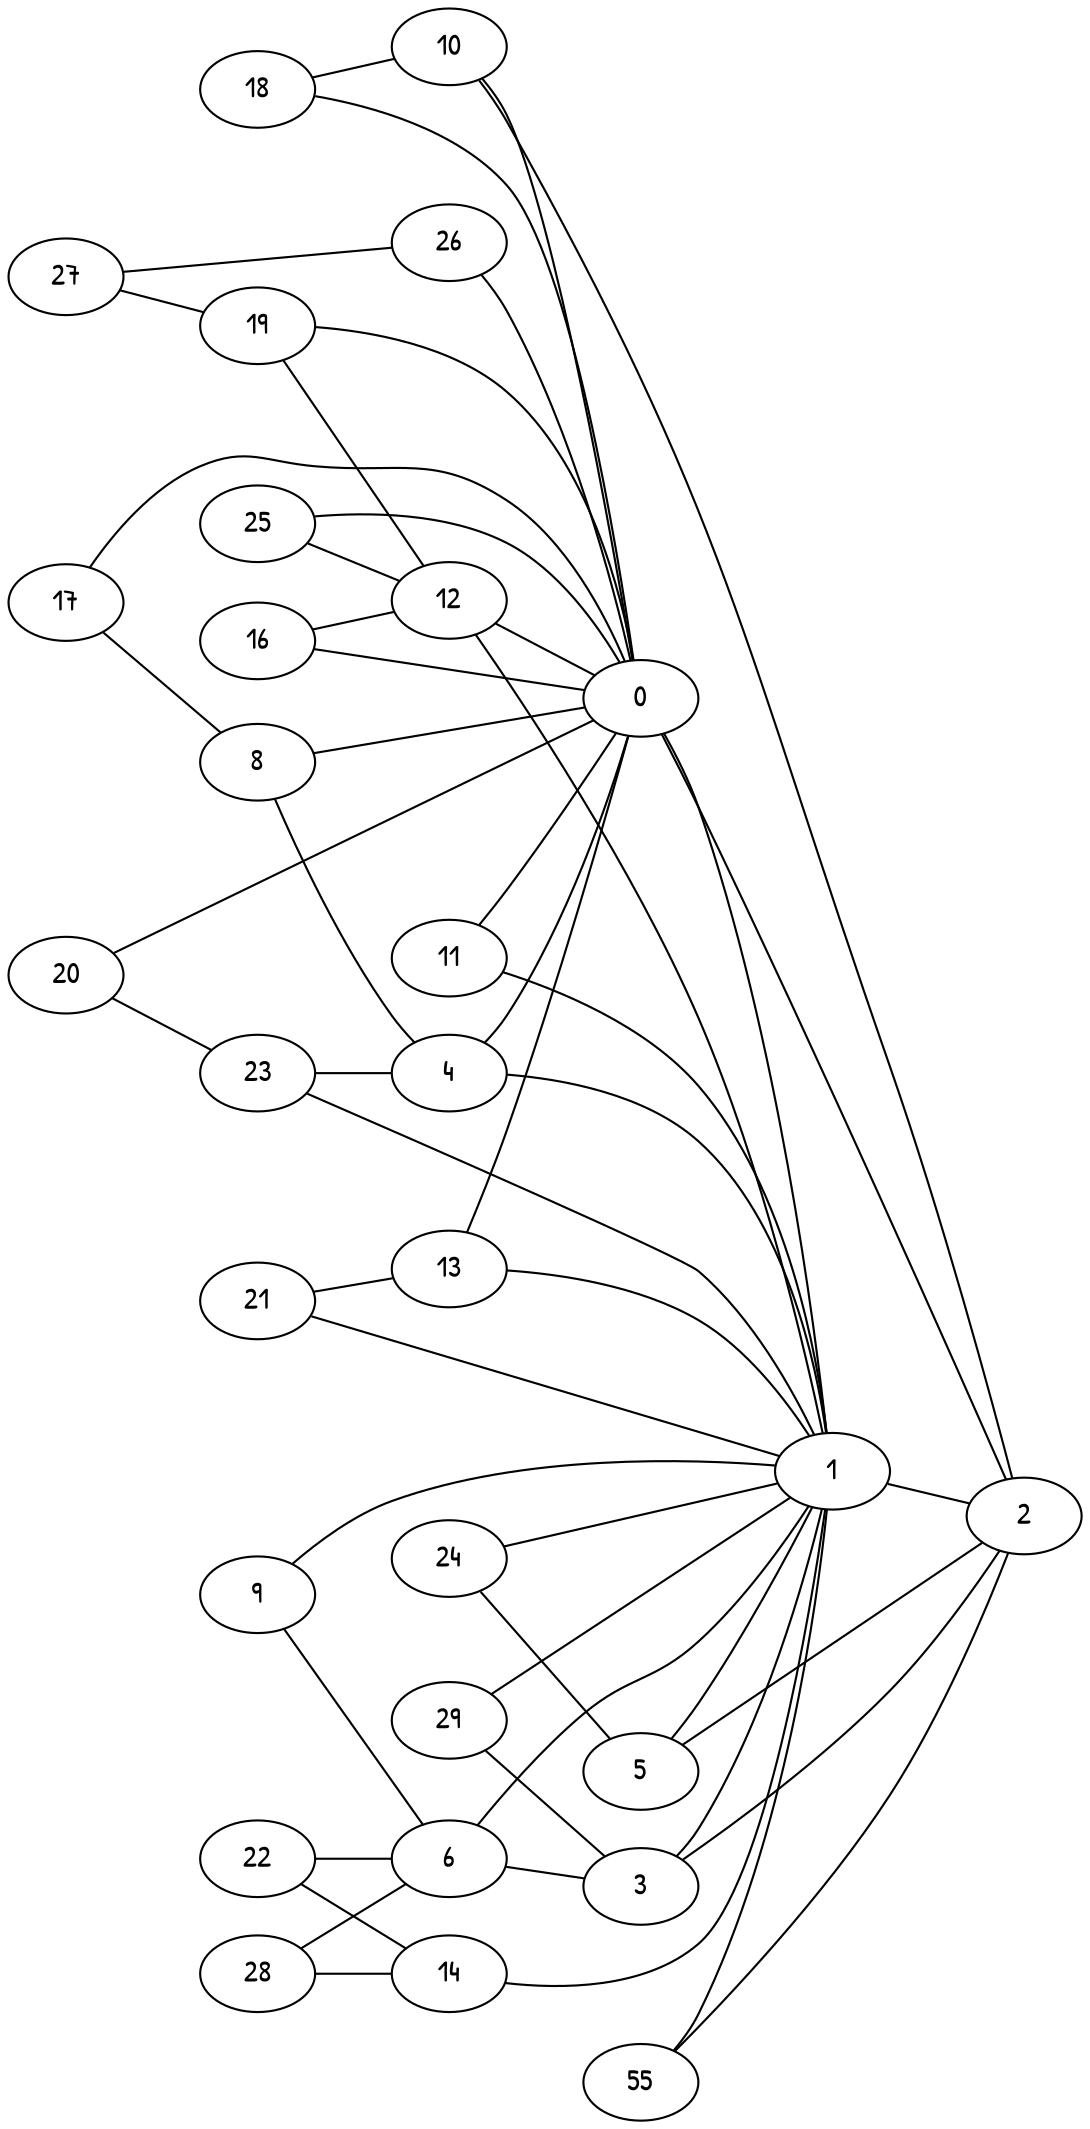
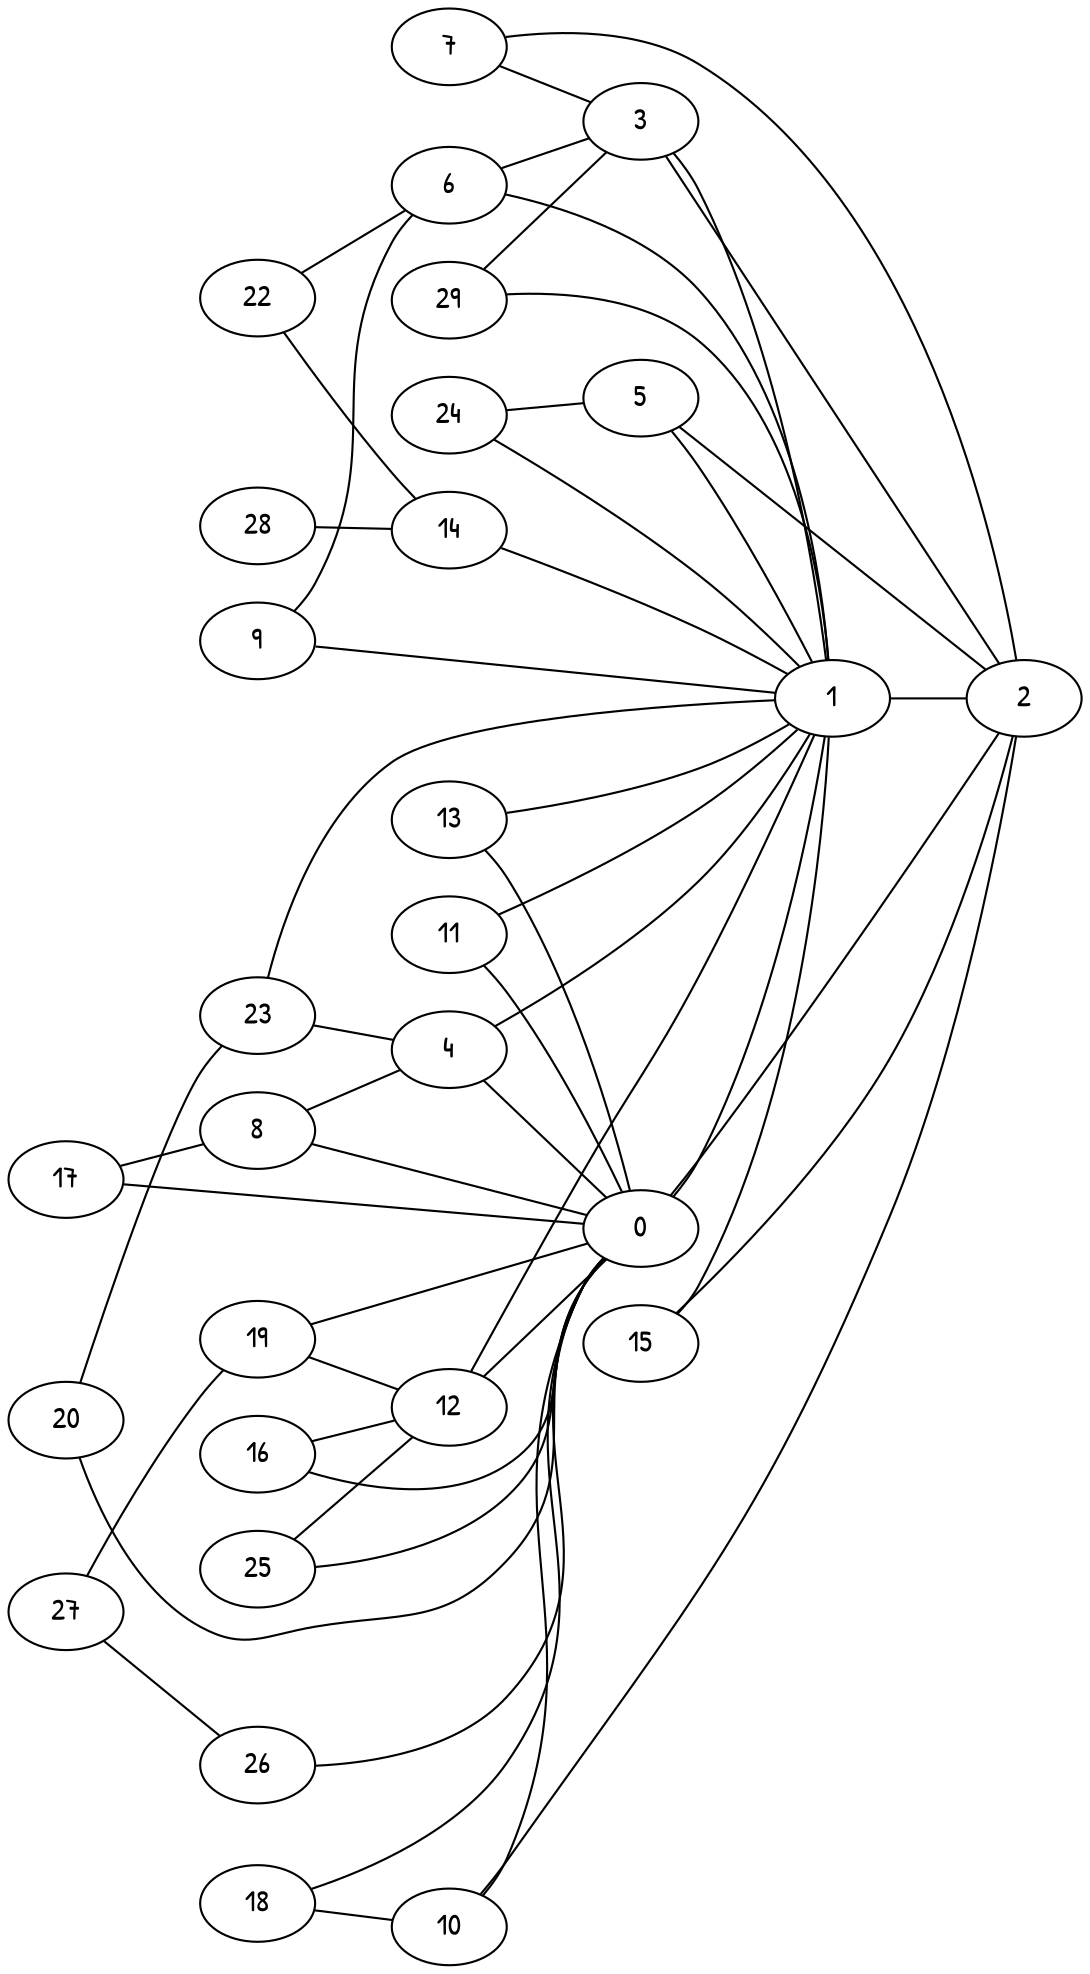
node "7": added
node "21": removed
edge "6" -- "28": removed
node "55": label "55" -> "15"
